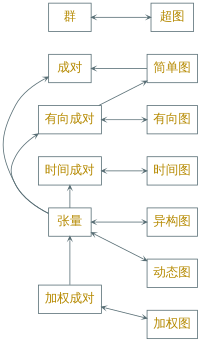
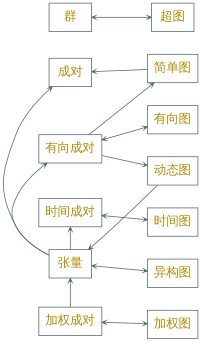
edge "张量" -> "动态图": now "有向成对" -> "动态图"
